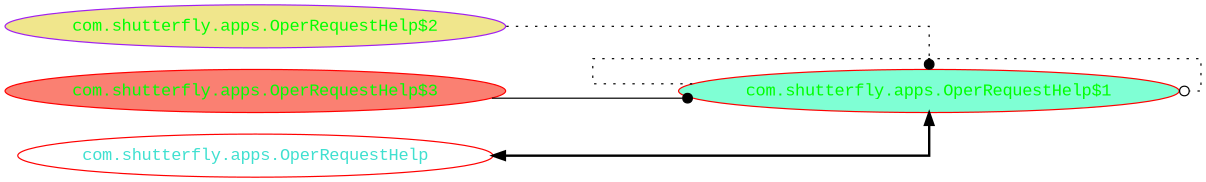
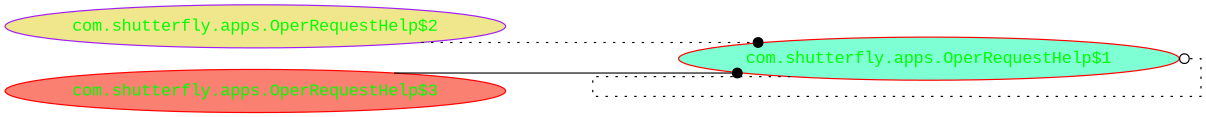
node "com.shutterfly.apps.OperRequestHelp": removed
